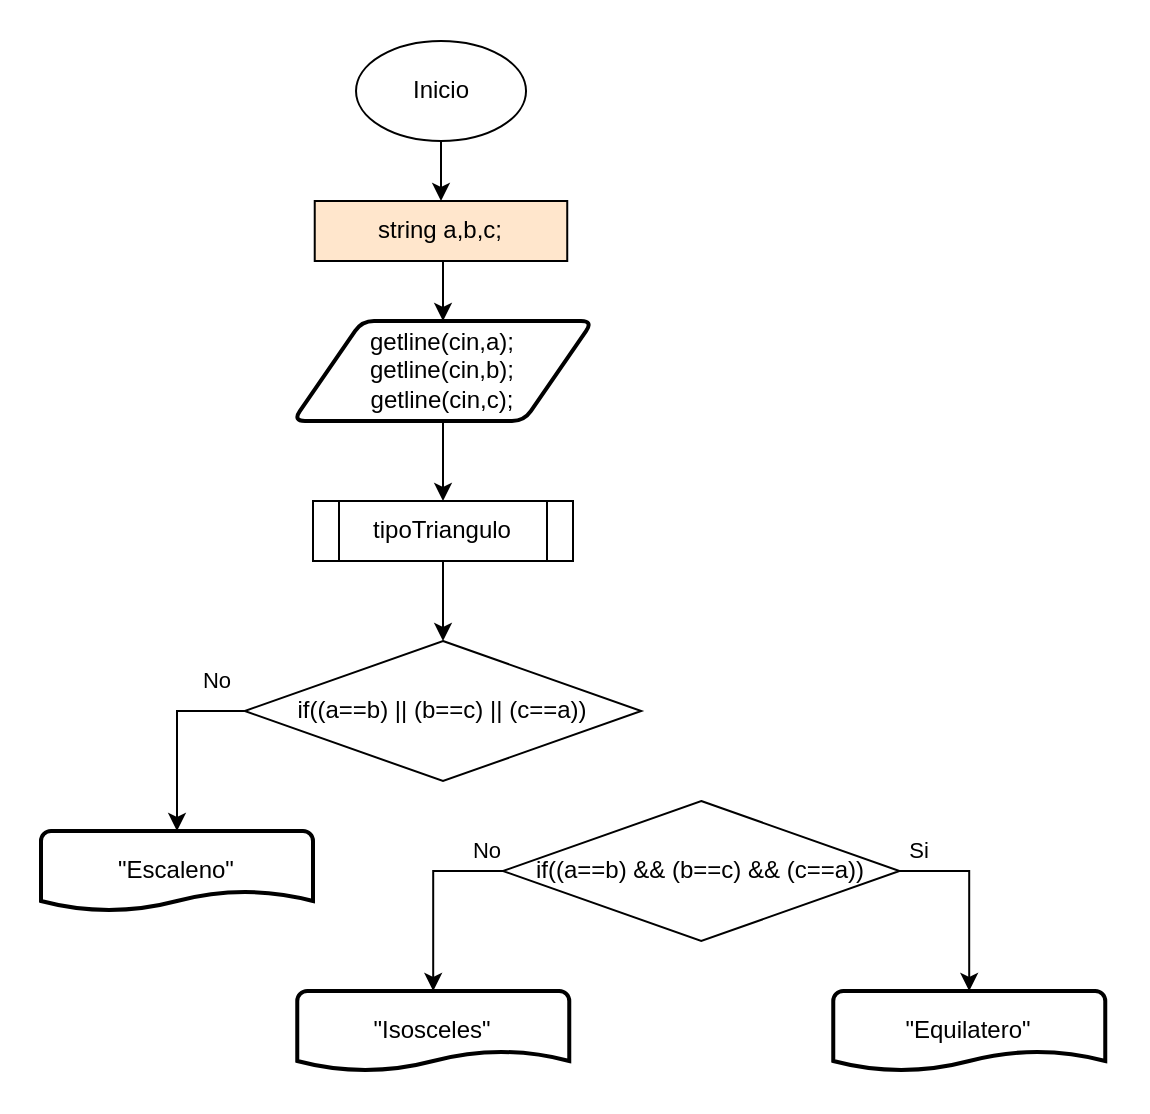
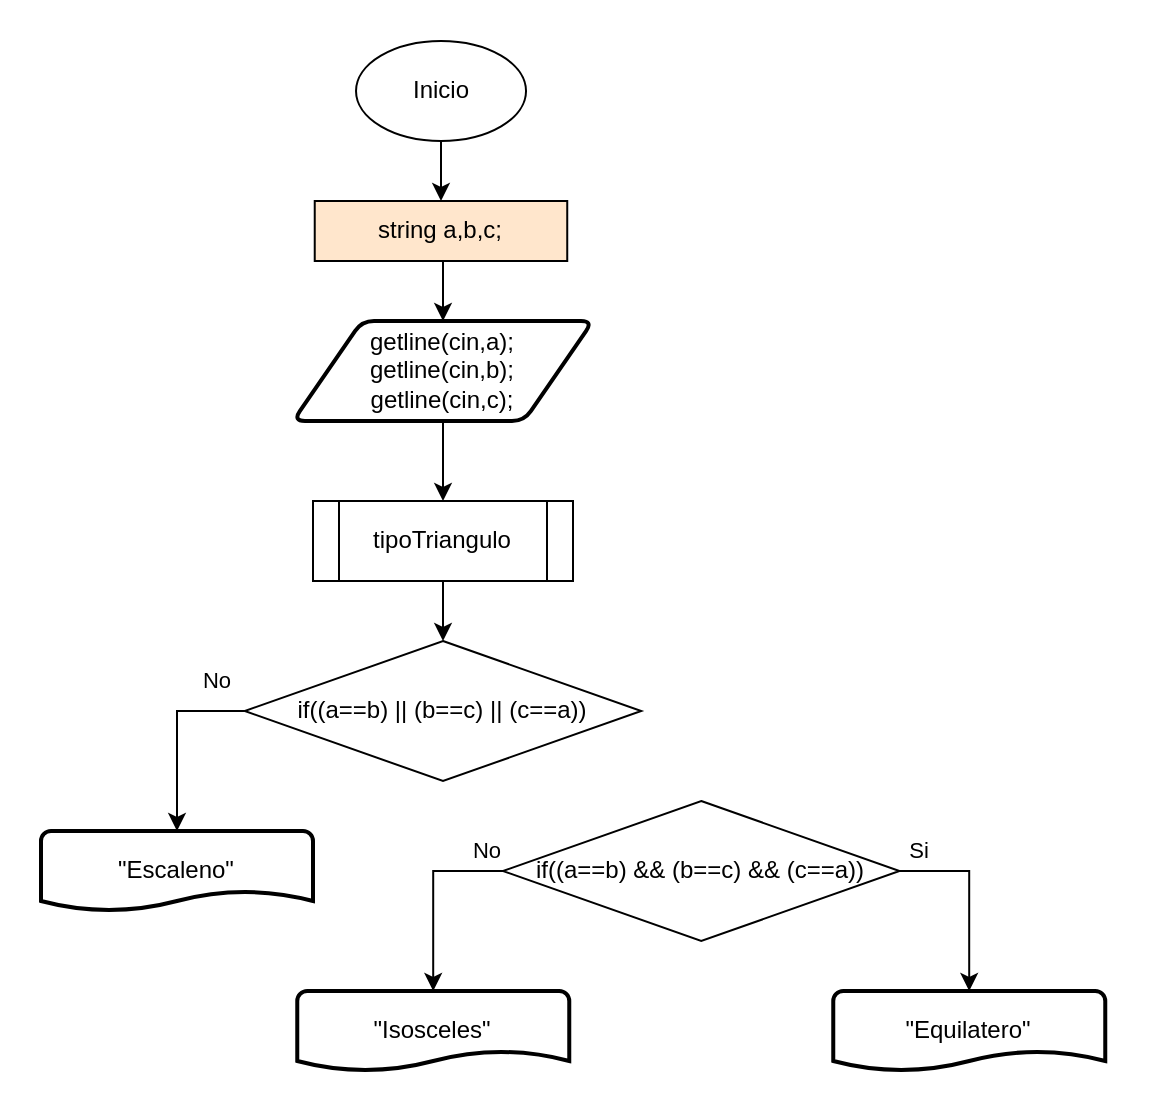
node "tipoTriangulo": size 260x60 -> 260x80
